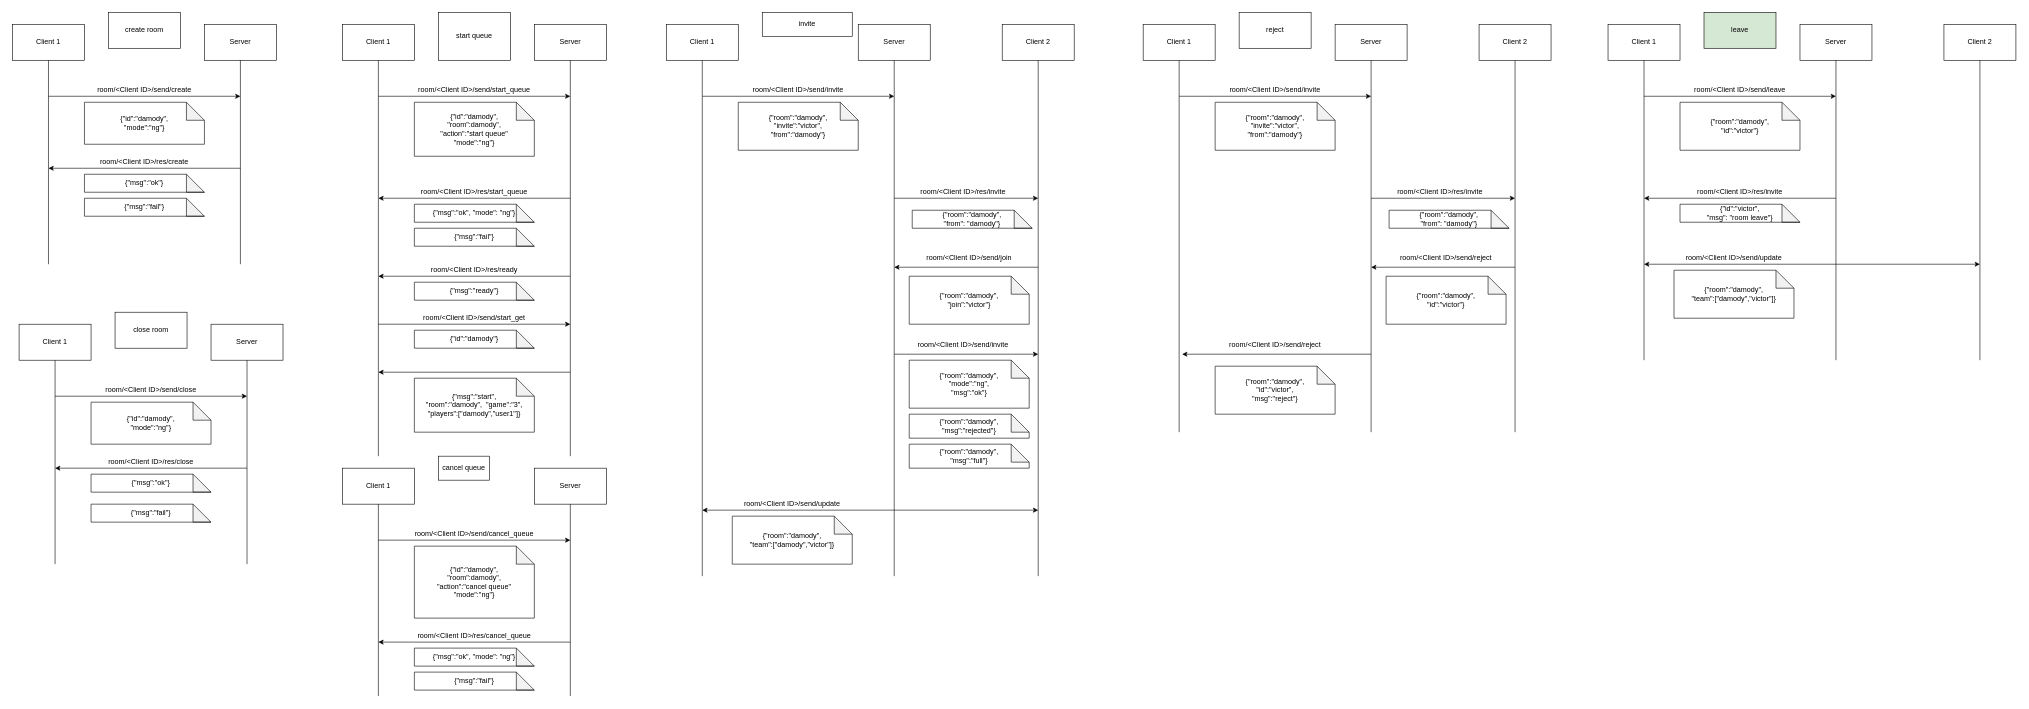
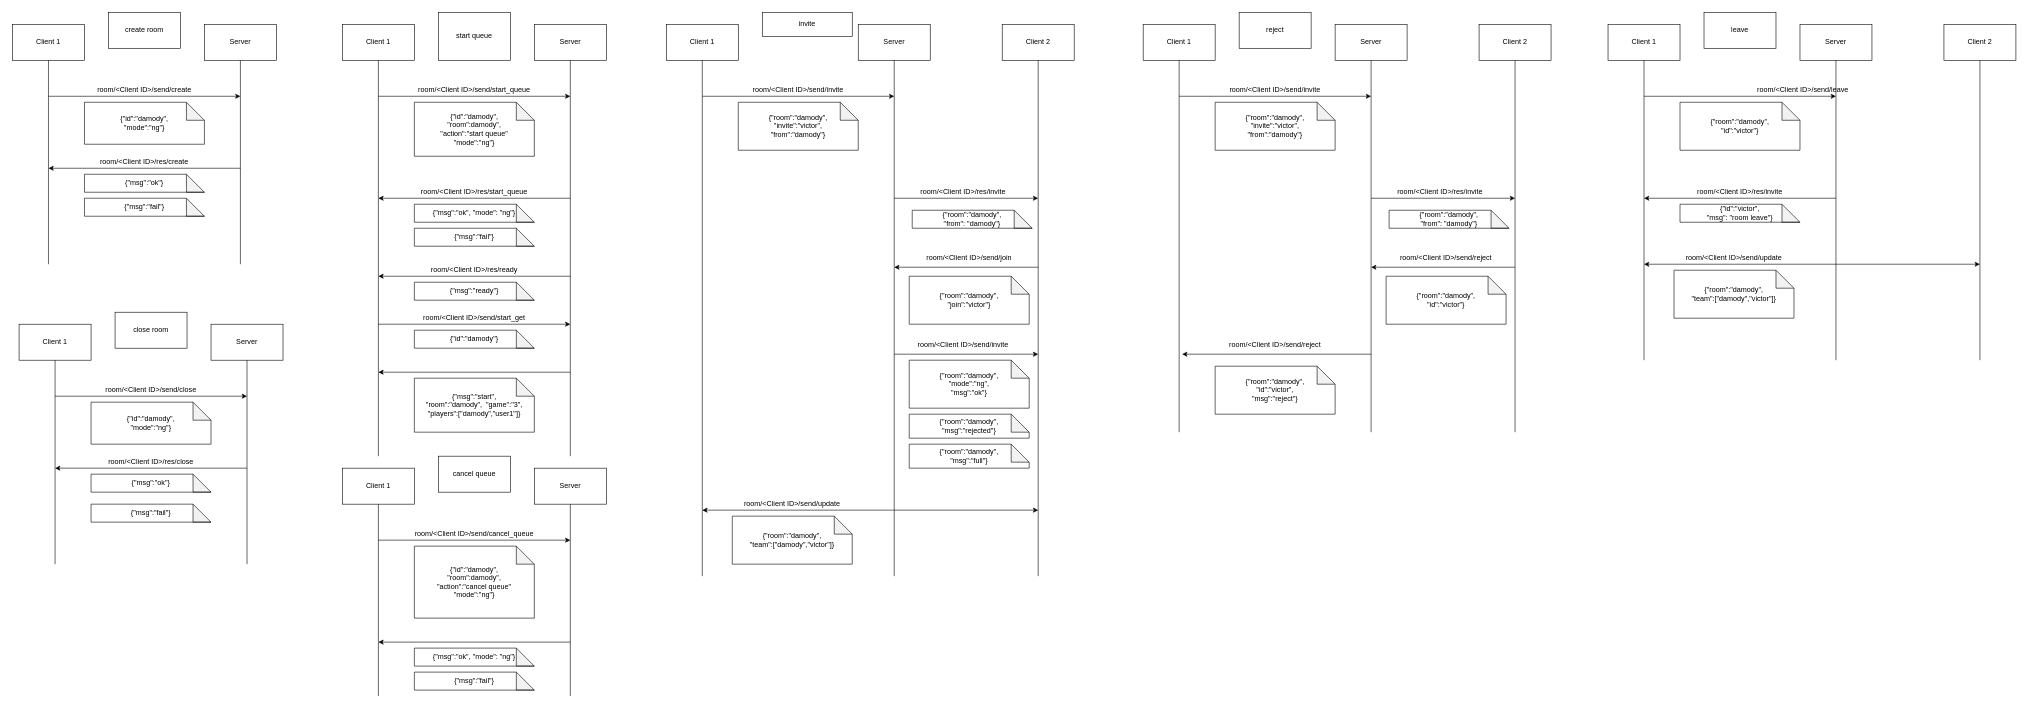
node "leave": fillcolor #d5e8d4 -> #ffffff
node "room/<Client ID>/send/leave": moved (1740, 90) -> (1803, 90)
node "cancel queue": size 51x24 -> 72x36
node "room/<Client ID>/res/cancel_queue": removed
